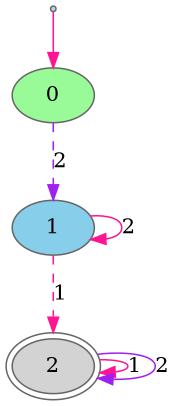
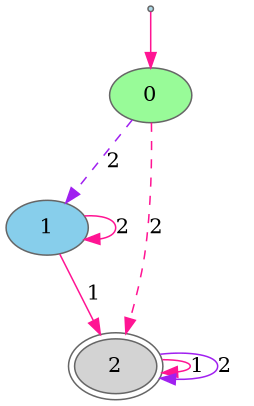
edge "0" -> "2": added, label "2"
edge "1" -> "2": style dashed -> solid
